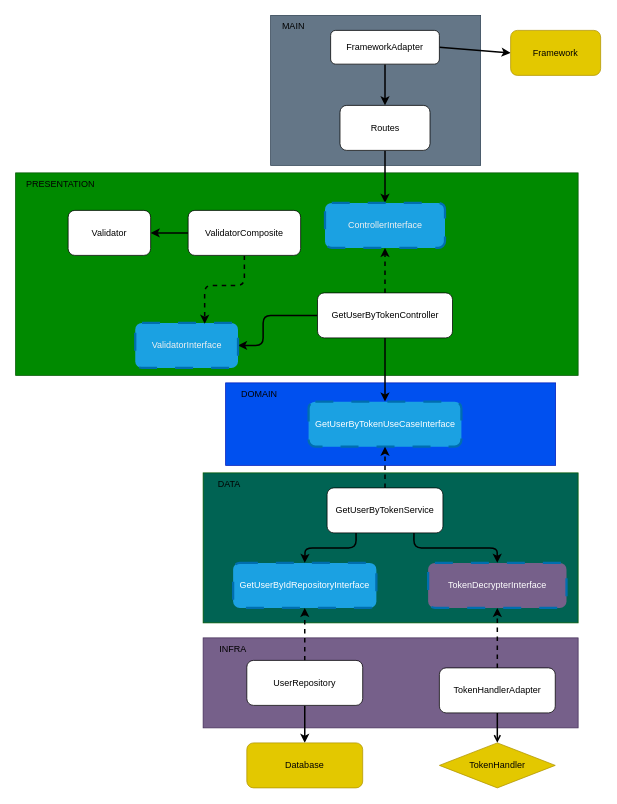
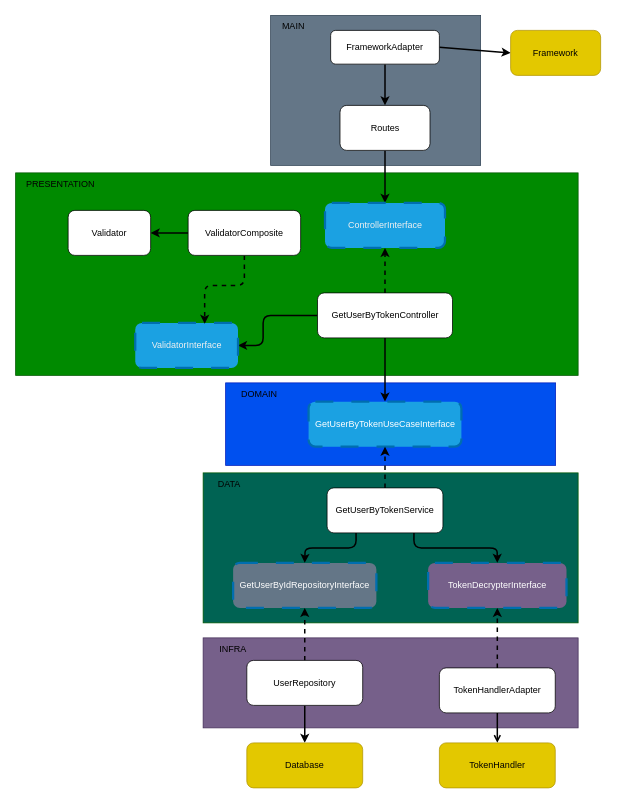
node "GetUserByIdRepositoryInterface": fillcolor #1ba1e2 -> #647687
node "TokenHandler": shape diamond -> rounded rectangle
